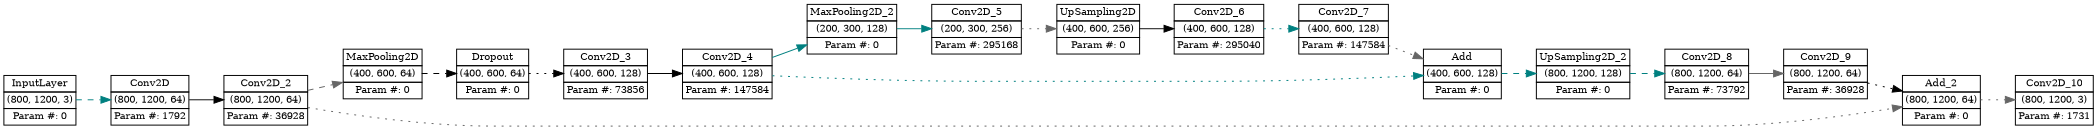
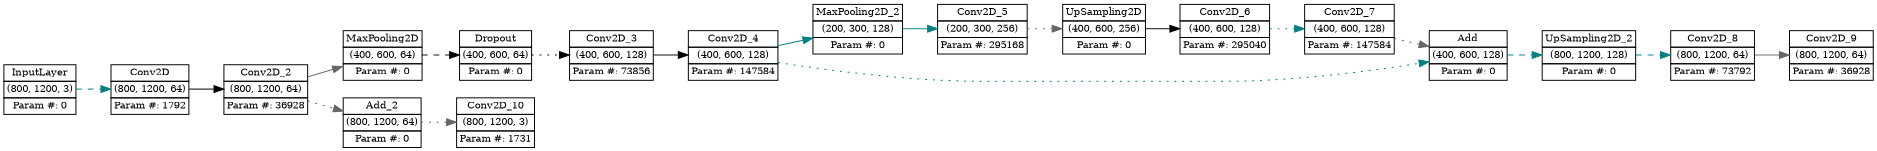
edge "Conv2D_9" -> "Add_2": removed
edge "Conv2D_2" -> "MaxPooling2D": style dashed -> solid
